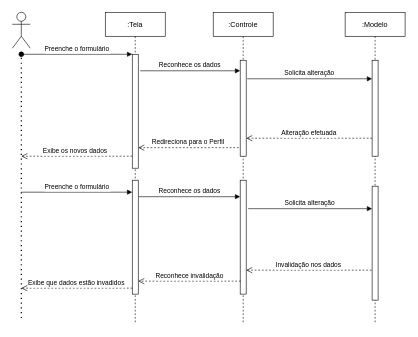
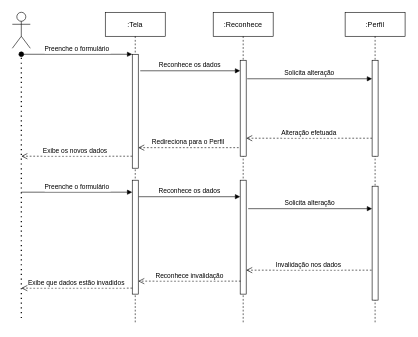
node ":Controle": label ":Controle" -> ":Reconhece"
node ":Modelo": label ":Modelo" -> ":Perfil"
